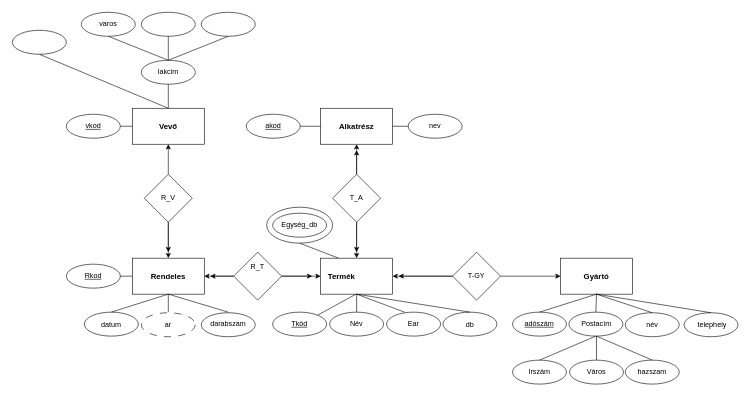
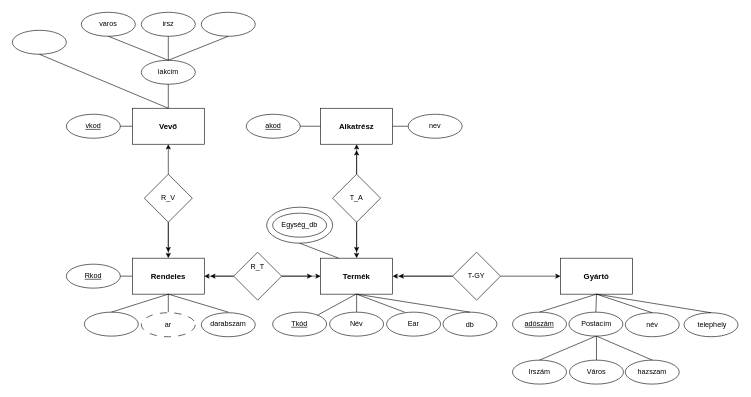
node "irsz": added
node "Termék": moved (342, 276) -> (357, 276)
node "datum": removed
